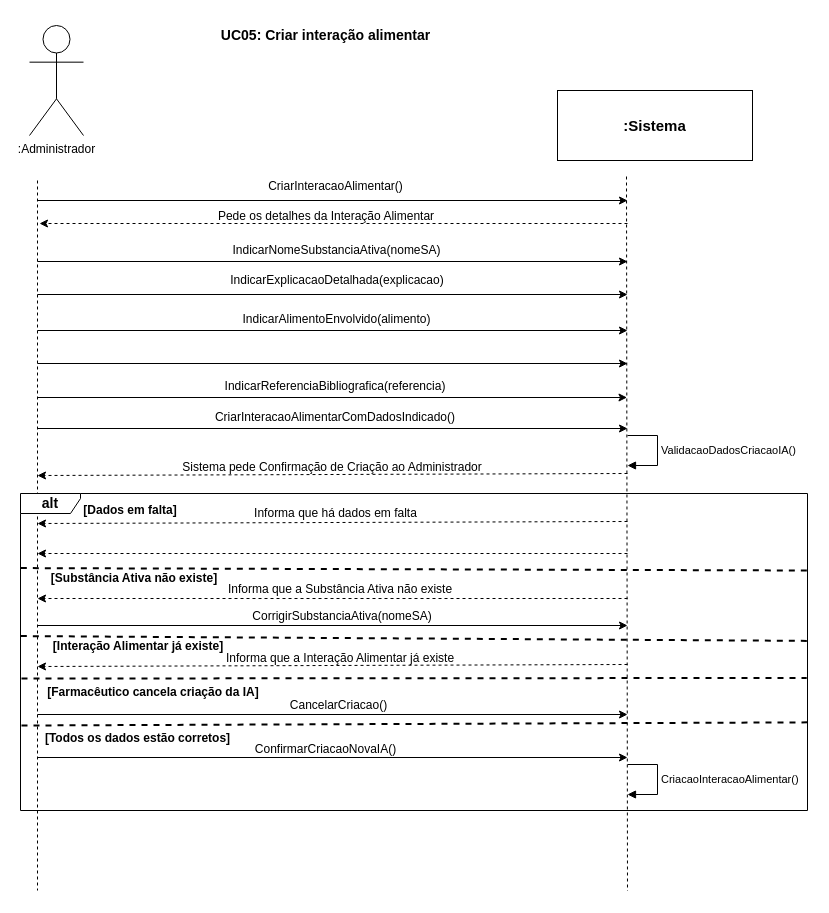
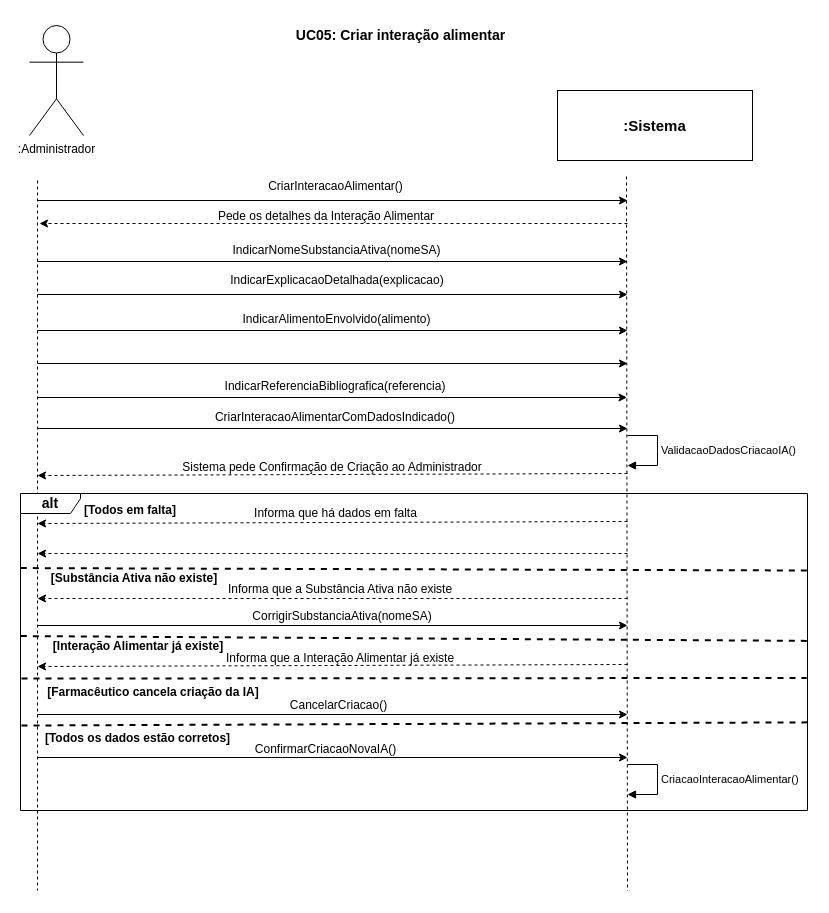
node "UC05: Criar interação alimentar": moved (326, 36) -> (401, 36)
node "[Dados em falta]": label "[Dados em falta]" -> "[Todos em falta]"
